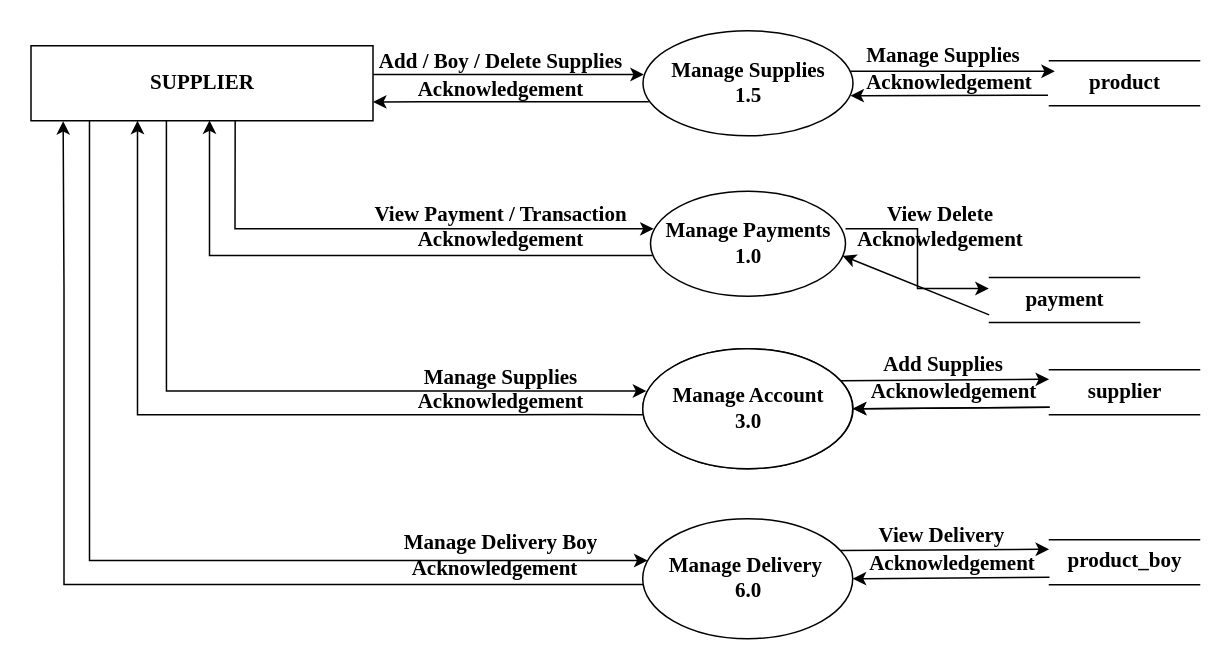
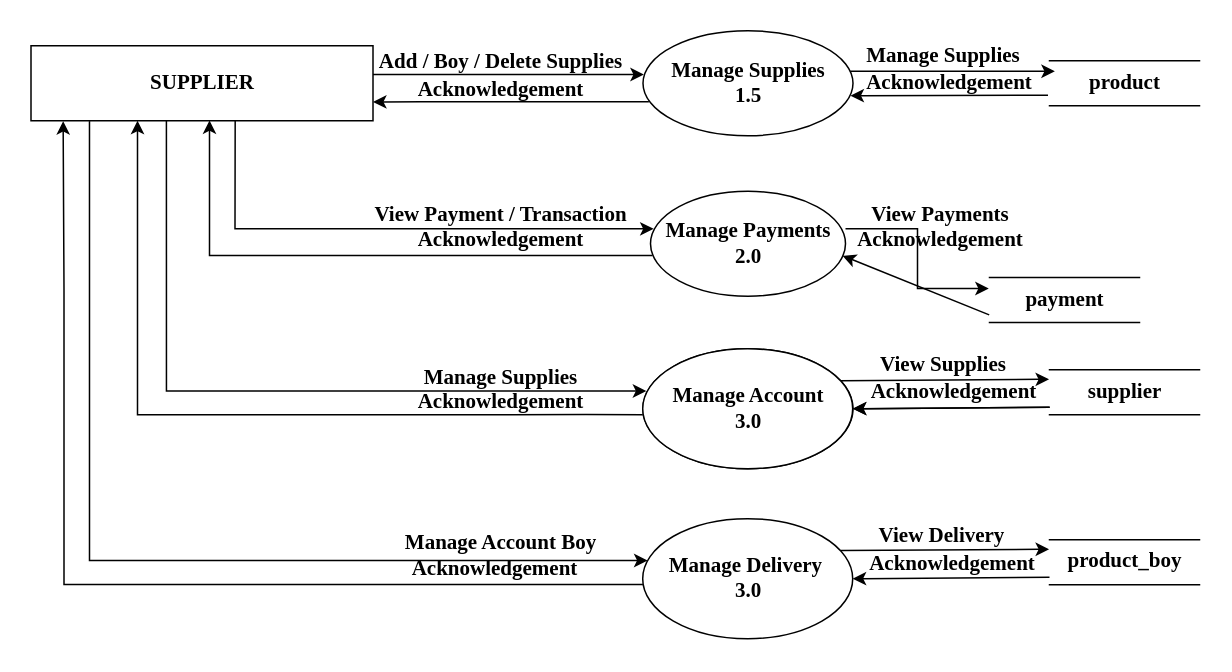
node "View Delete": label "View Delete" -> "View Payments"
node "Manage Payments1.0": label "Manage Payments1.0" -> "Manage Payments2.0"
node "Add Supplies": label "Add Supplies" -> "View Supplies"
node "Manage Delivery Boy": label "Manage Delivery Boy" -> "Manage Account Boy"
node "Manage Delivery 6.0": label "Manage Delivery 6.0" -> "Manage Delivery 3.0"
